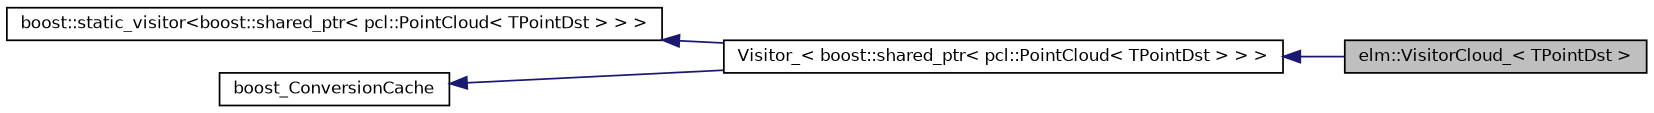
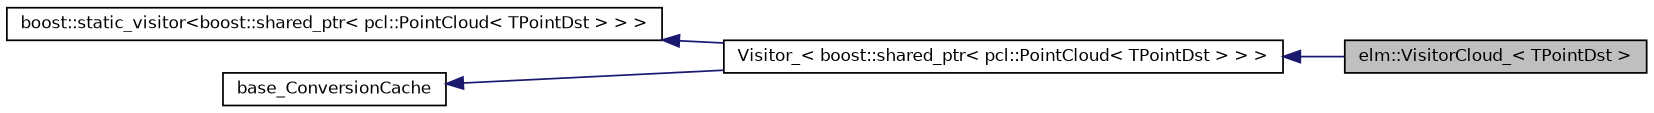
node "boost_ConversionCache": label "boost_ConversionCache" -> "base_ConversionCache"
